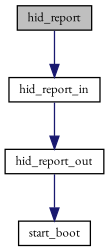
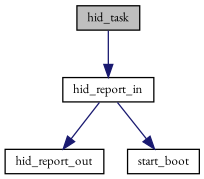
node "hid_report": label "hid_report" -> "hid_task"
edge "hid_report_out" -> "start_boot": now "hid_report_in" -> "start_boot"
